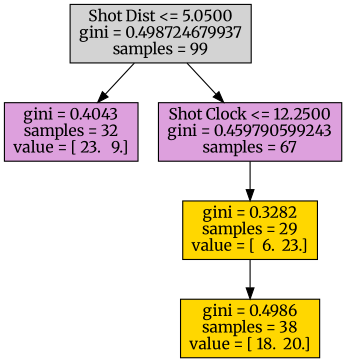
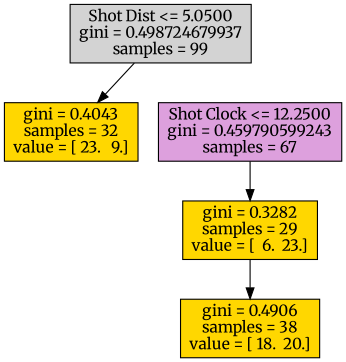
edge "Shot Dist <= 5.0500 gini = 0.498724679937 samples = 99" -> "Shot Clock <= 12.2500 gini = 0.459790599243 samples = 67": removed
node "gini = 0.4043 samples = 32 value = [ 23.   9.]": fillcolor plum -> gold
node "gini = 0.4986 samples = 38 value = [ 18.  20.]": label "gini = 0.4986 samples = 38 value = [ 18.  20.]" -> "gini = 0.4906 samples = 38 value = [ 18.  20.]"
